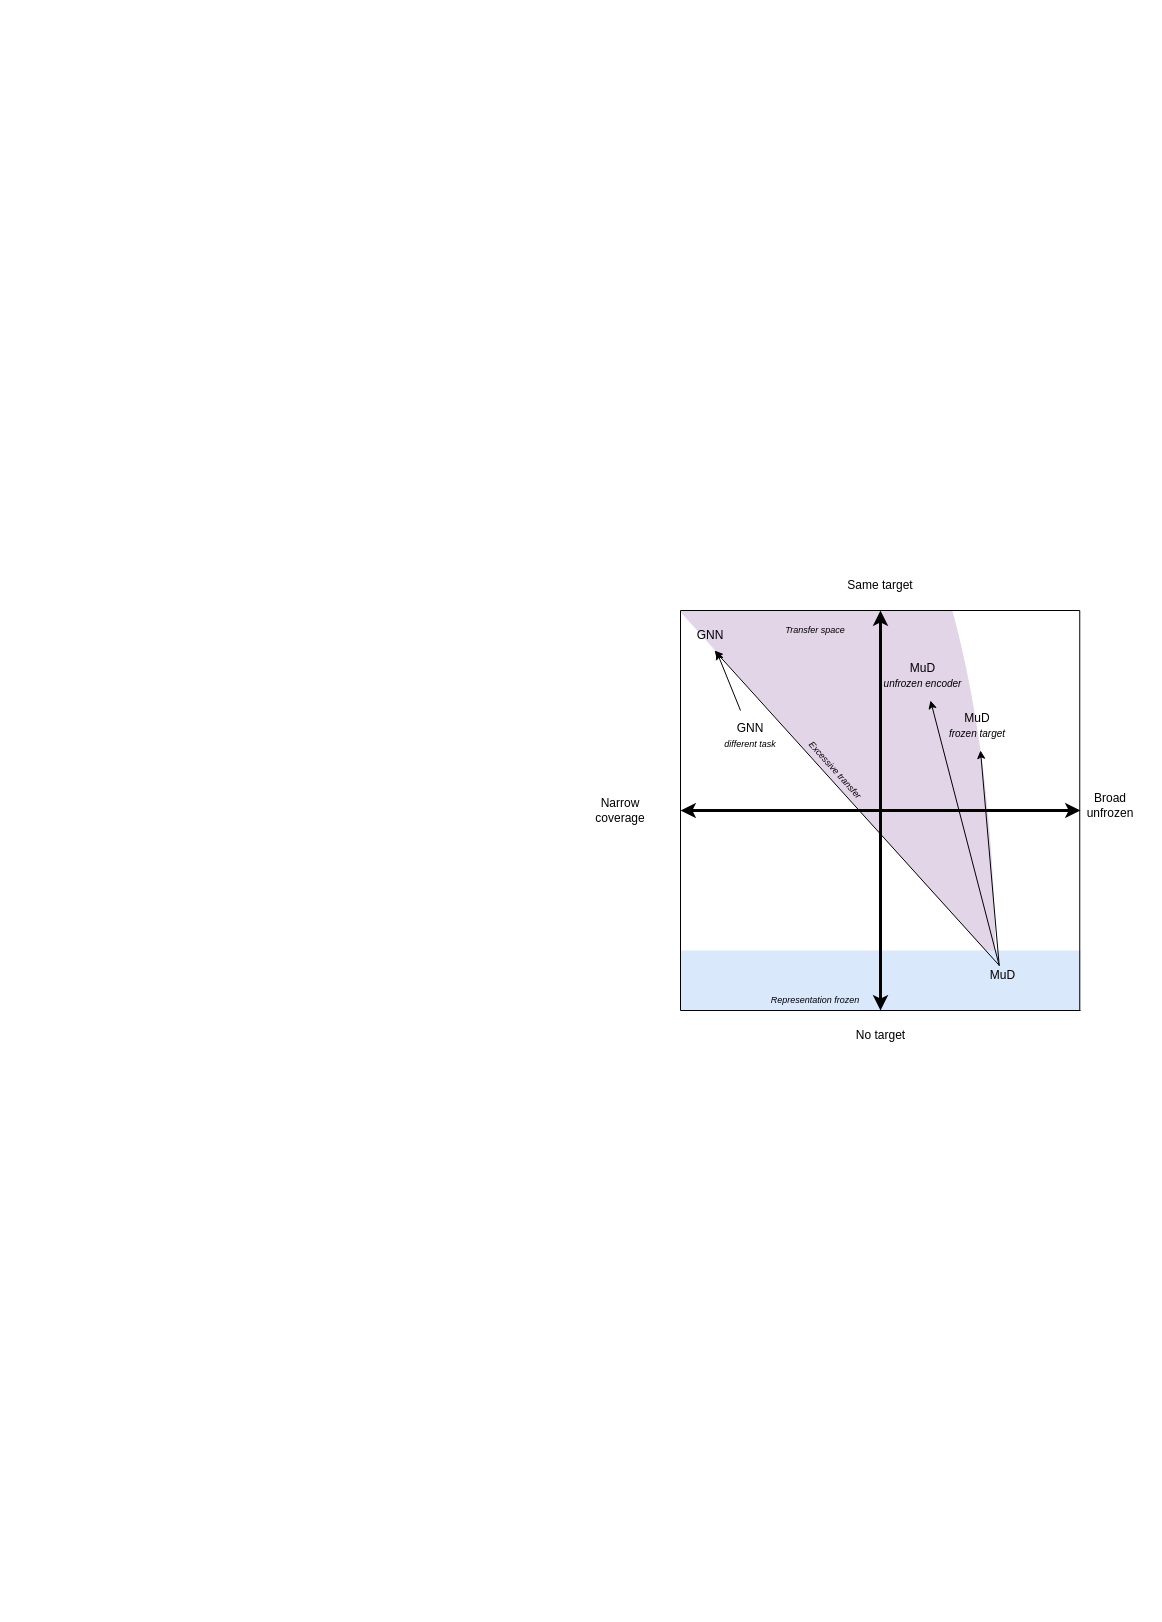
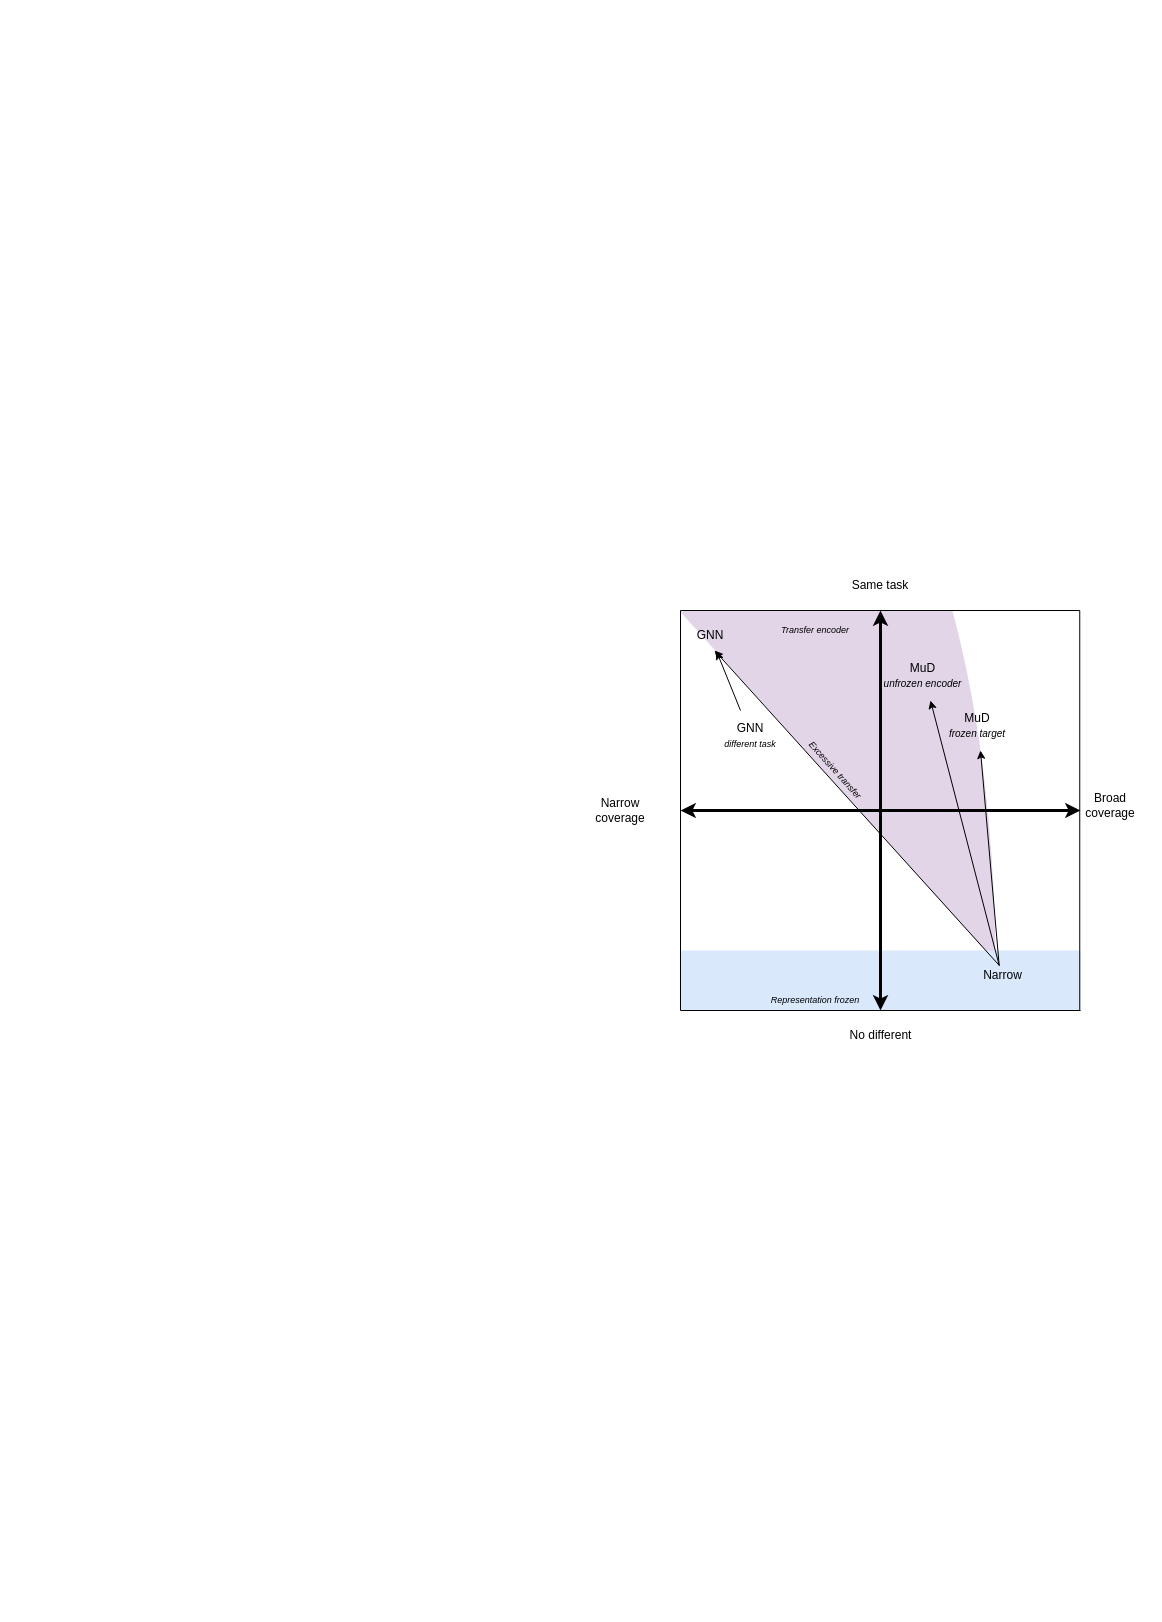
node "Same target": label "Same target" -> "Same task"
node "Transfer space": label "Transfer space" -> "Transfer encoder"
node "Broad unfrozen": label "Broad unfrozen" -> "Broad coverage"
node "MuD": label "MuD" -> "Narrow"
node "No target": label "No target" -> "No different"
